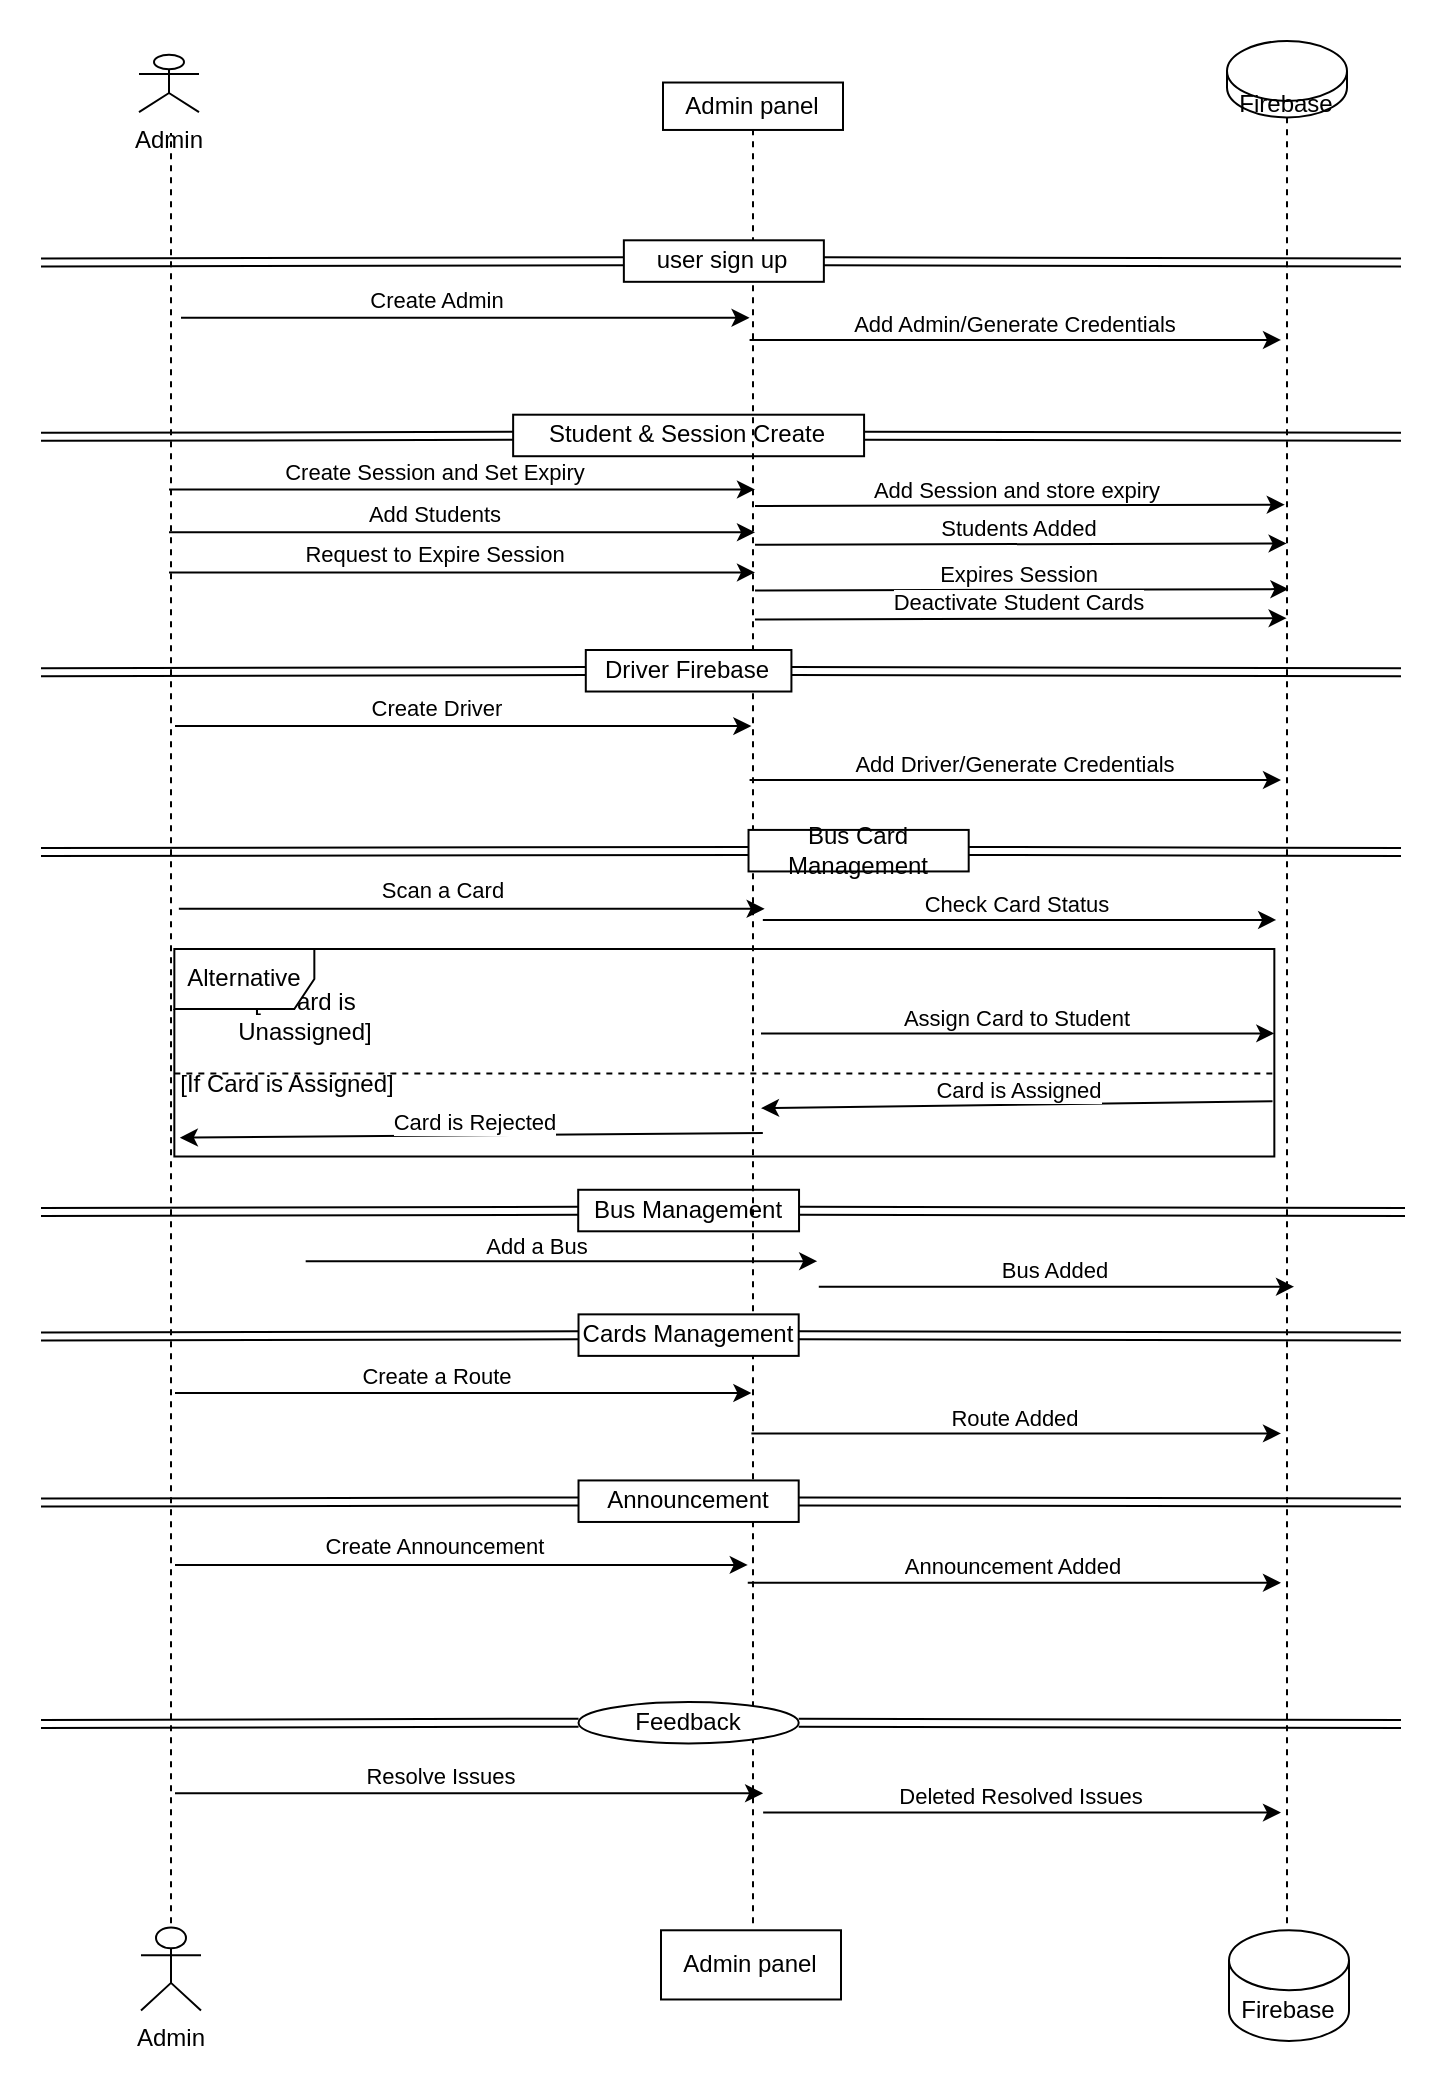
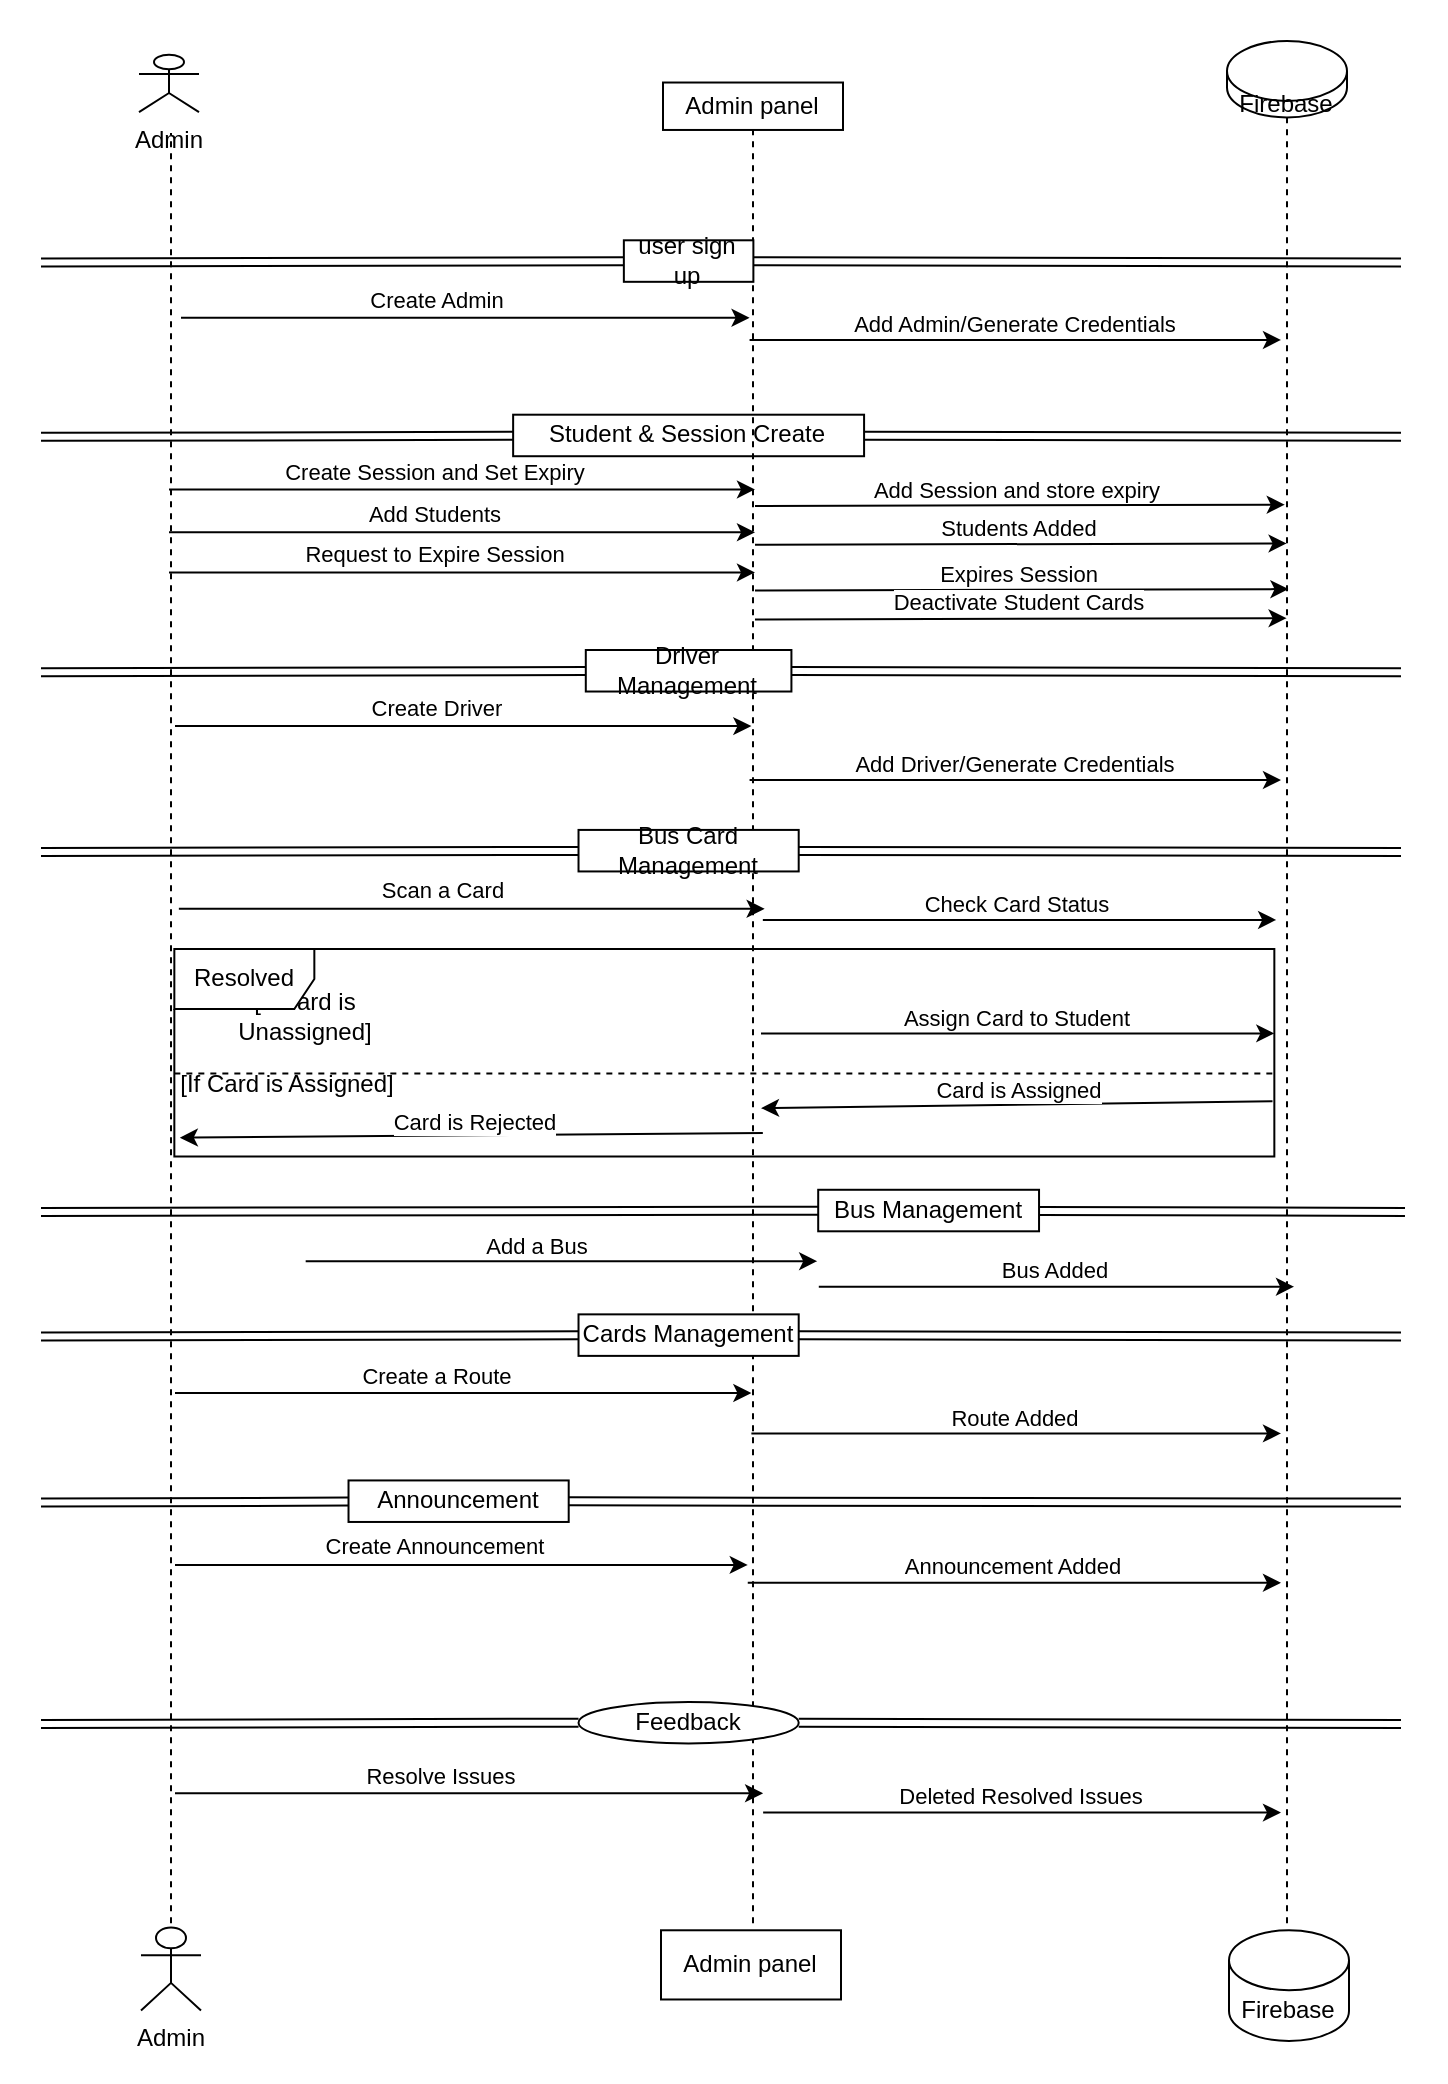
node "user sign up": size 200x42 -> 130x42
node "Driver Firebase": label "Driver Firebase" -> "Driver Management"
node "Bus Card Management": moved (859, 851) -> (689, 851)
node "Alternative": label "Alternative" -> "Resolved"
node "Bus Management": moved (689, 1211) -> (929, 1211)
node "Announcement": moved (689, 1501) -> (459, 1501)
